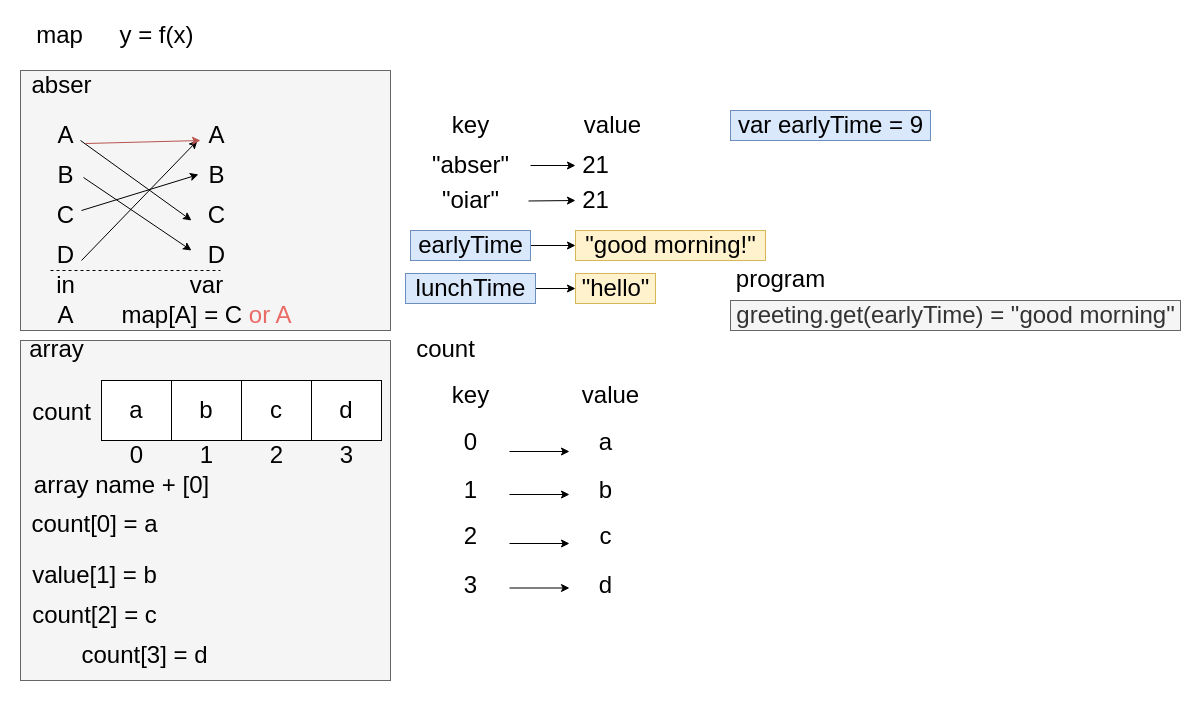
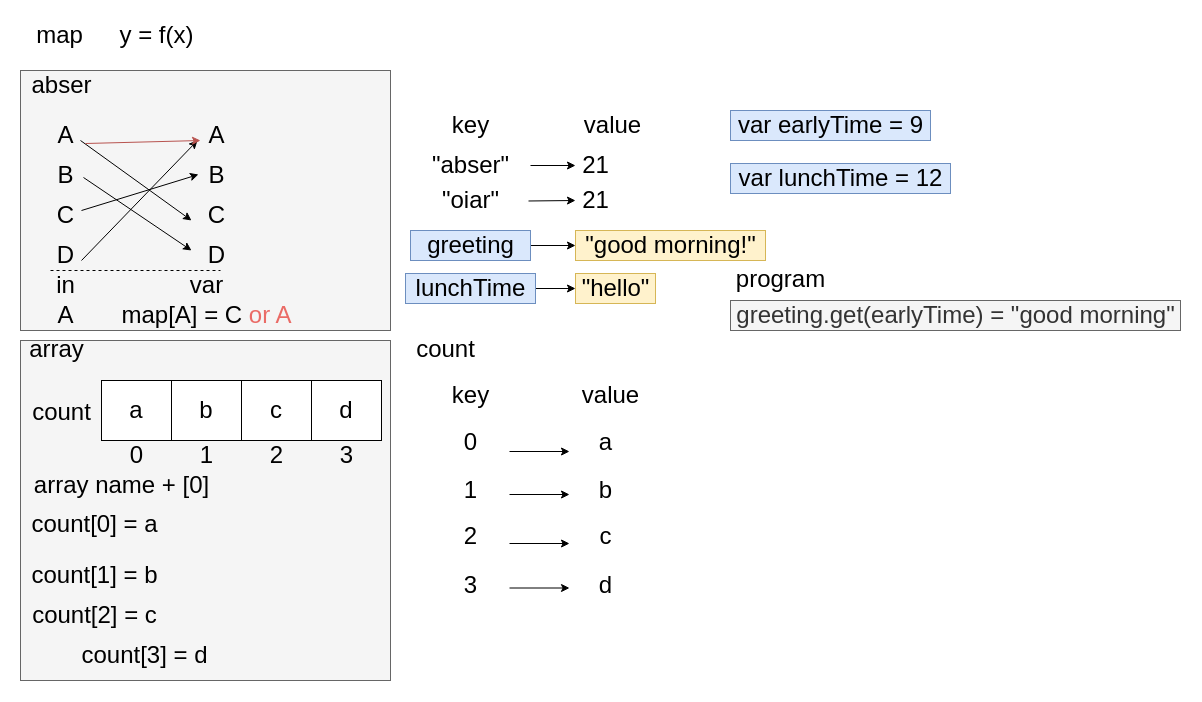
node "var lunchTime = 12": added
node "earlyTime": label "earlyTime" -> "greeting"
node "value[1] = b": label "value[1] = b" -> "count[1] = b"
